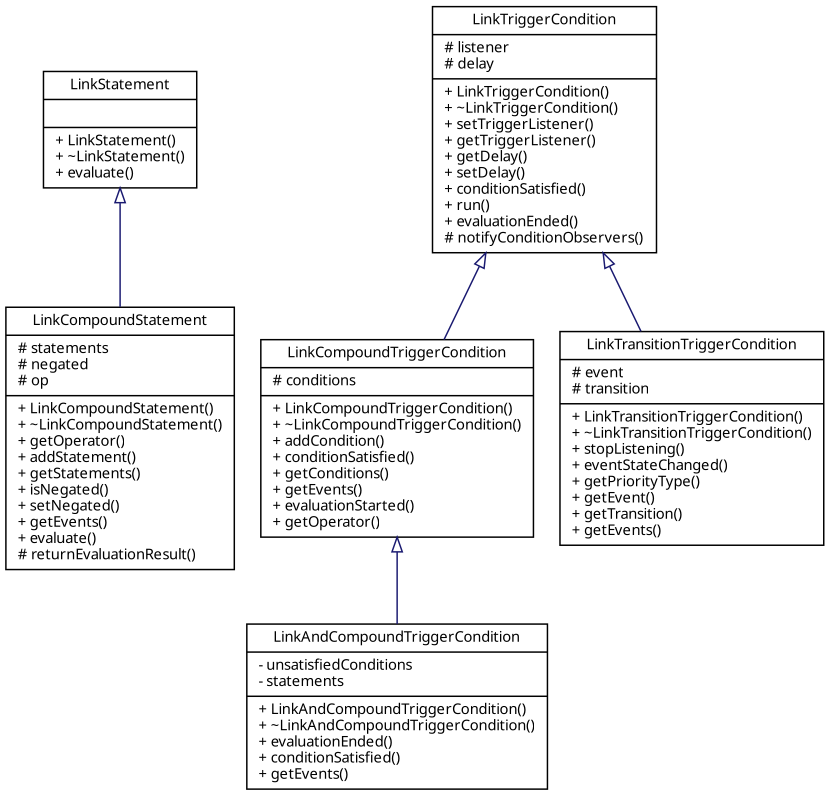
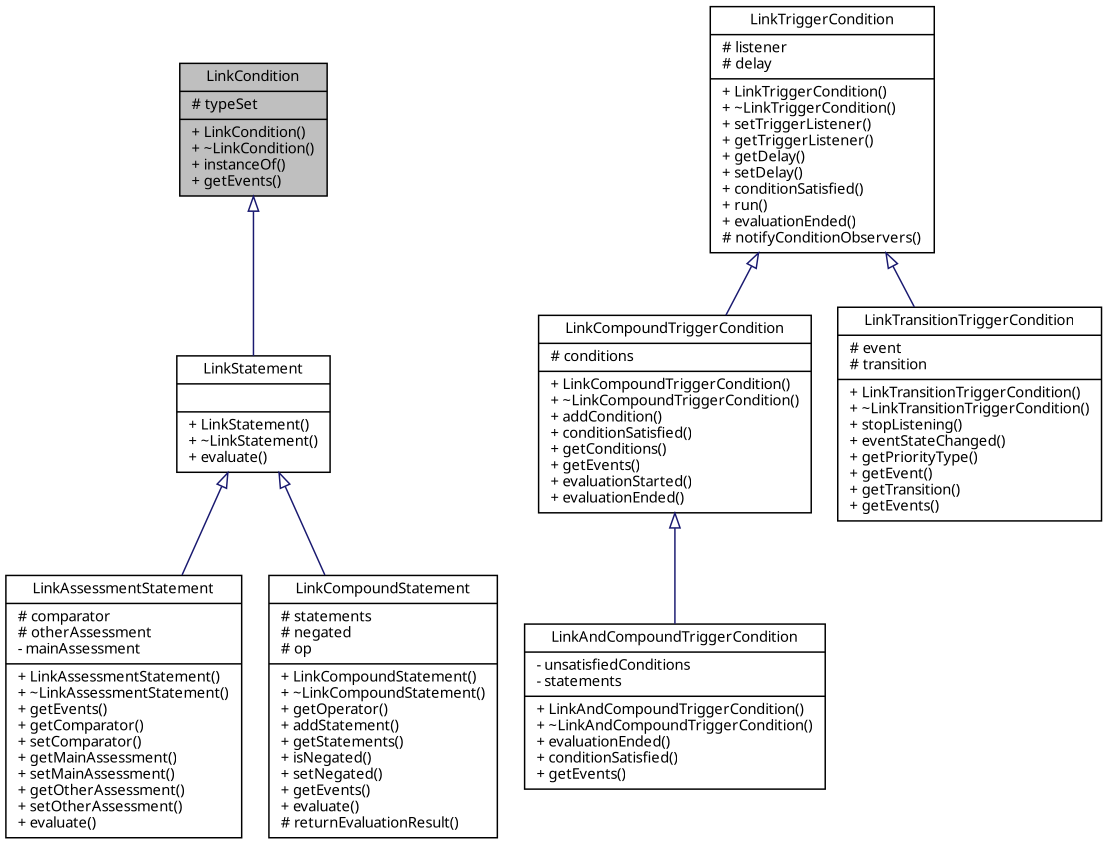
node "LinkCondition": added
node "LinkCompoundTriggerCondition": text "+ getOperator()" -> "+ evaluationEnded()"
node "LinkAssessmentStatement": added
